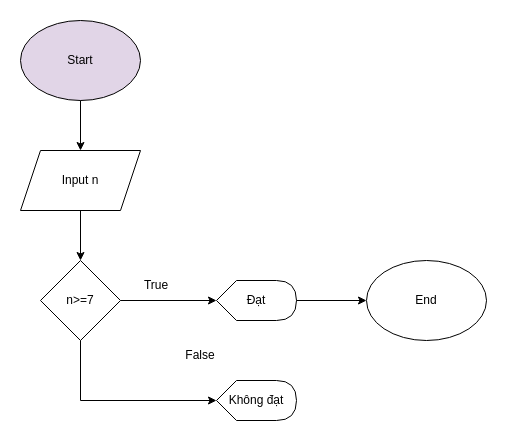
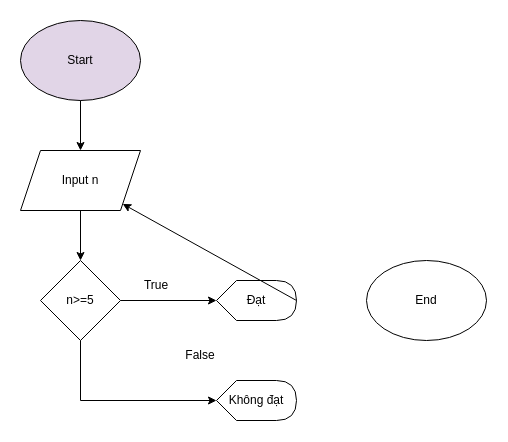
node "n>=7": label "n>=7" -> "n>=5"
edge "Đạt" -> "End": now "Đạt" -> "Input n"
